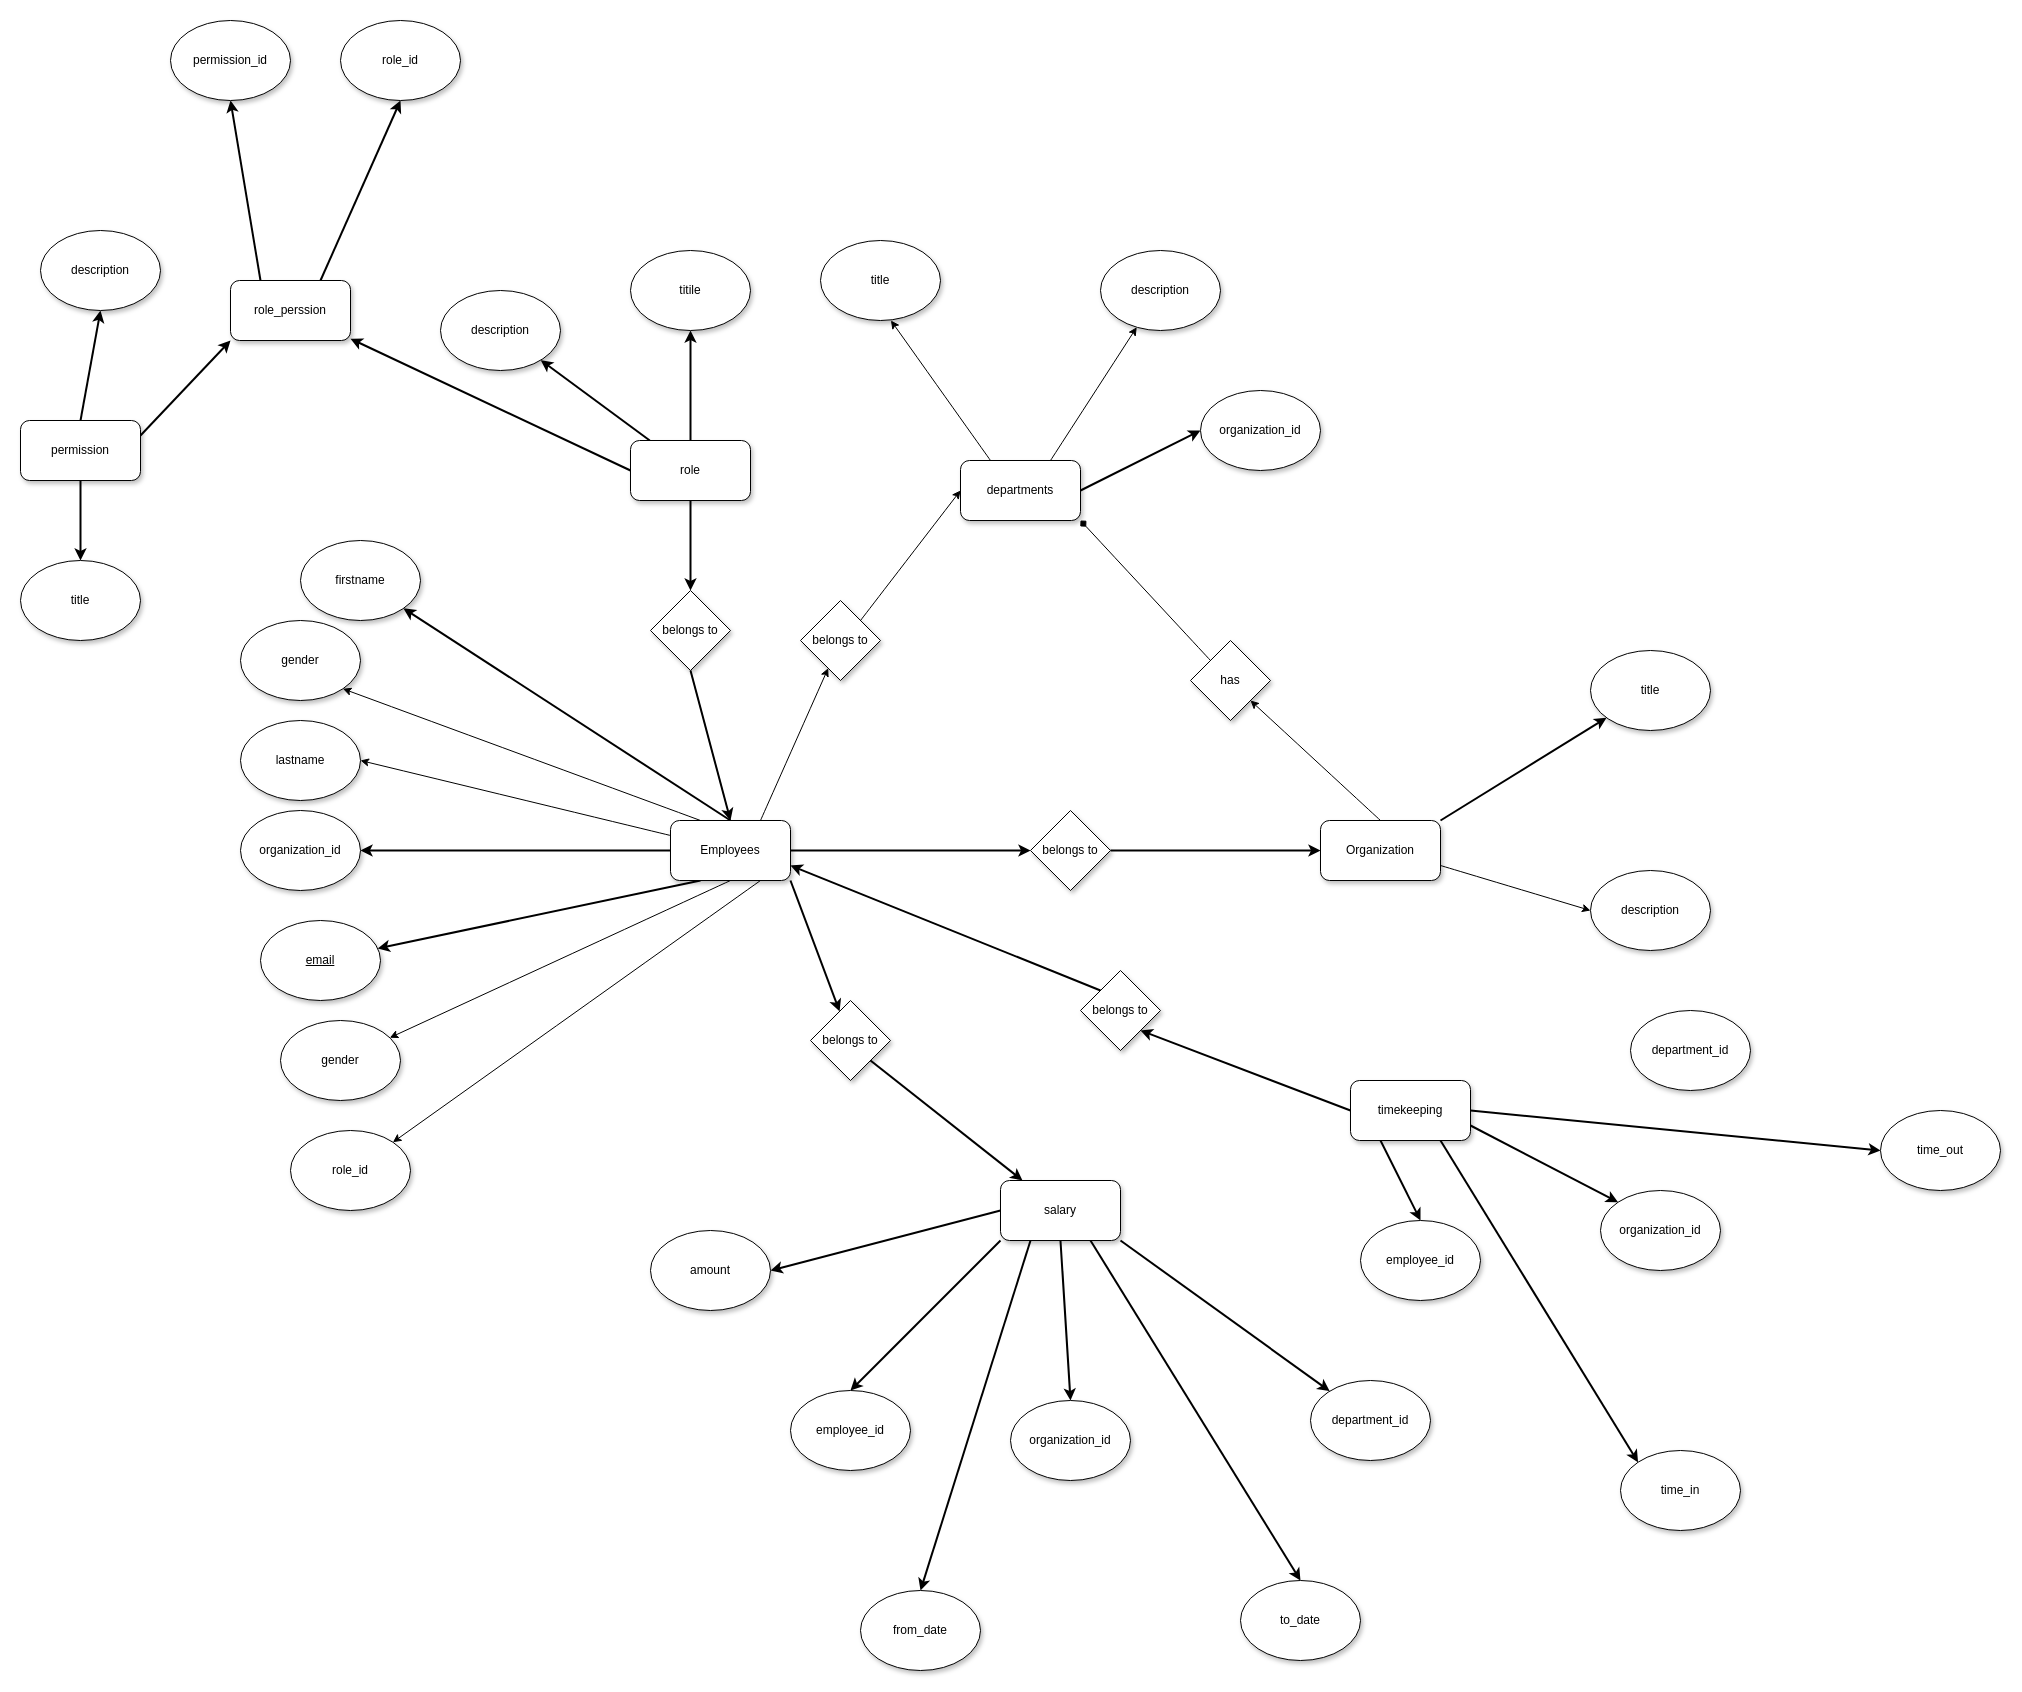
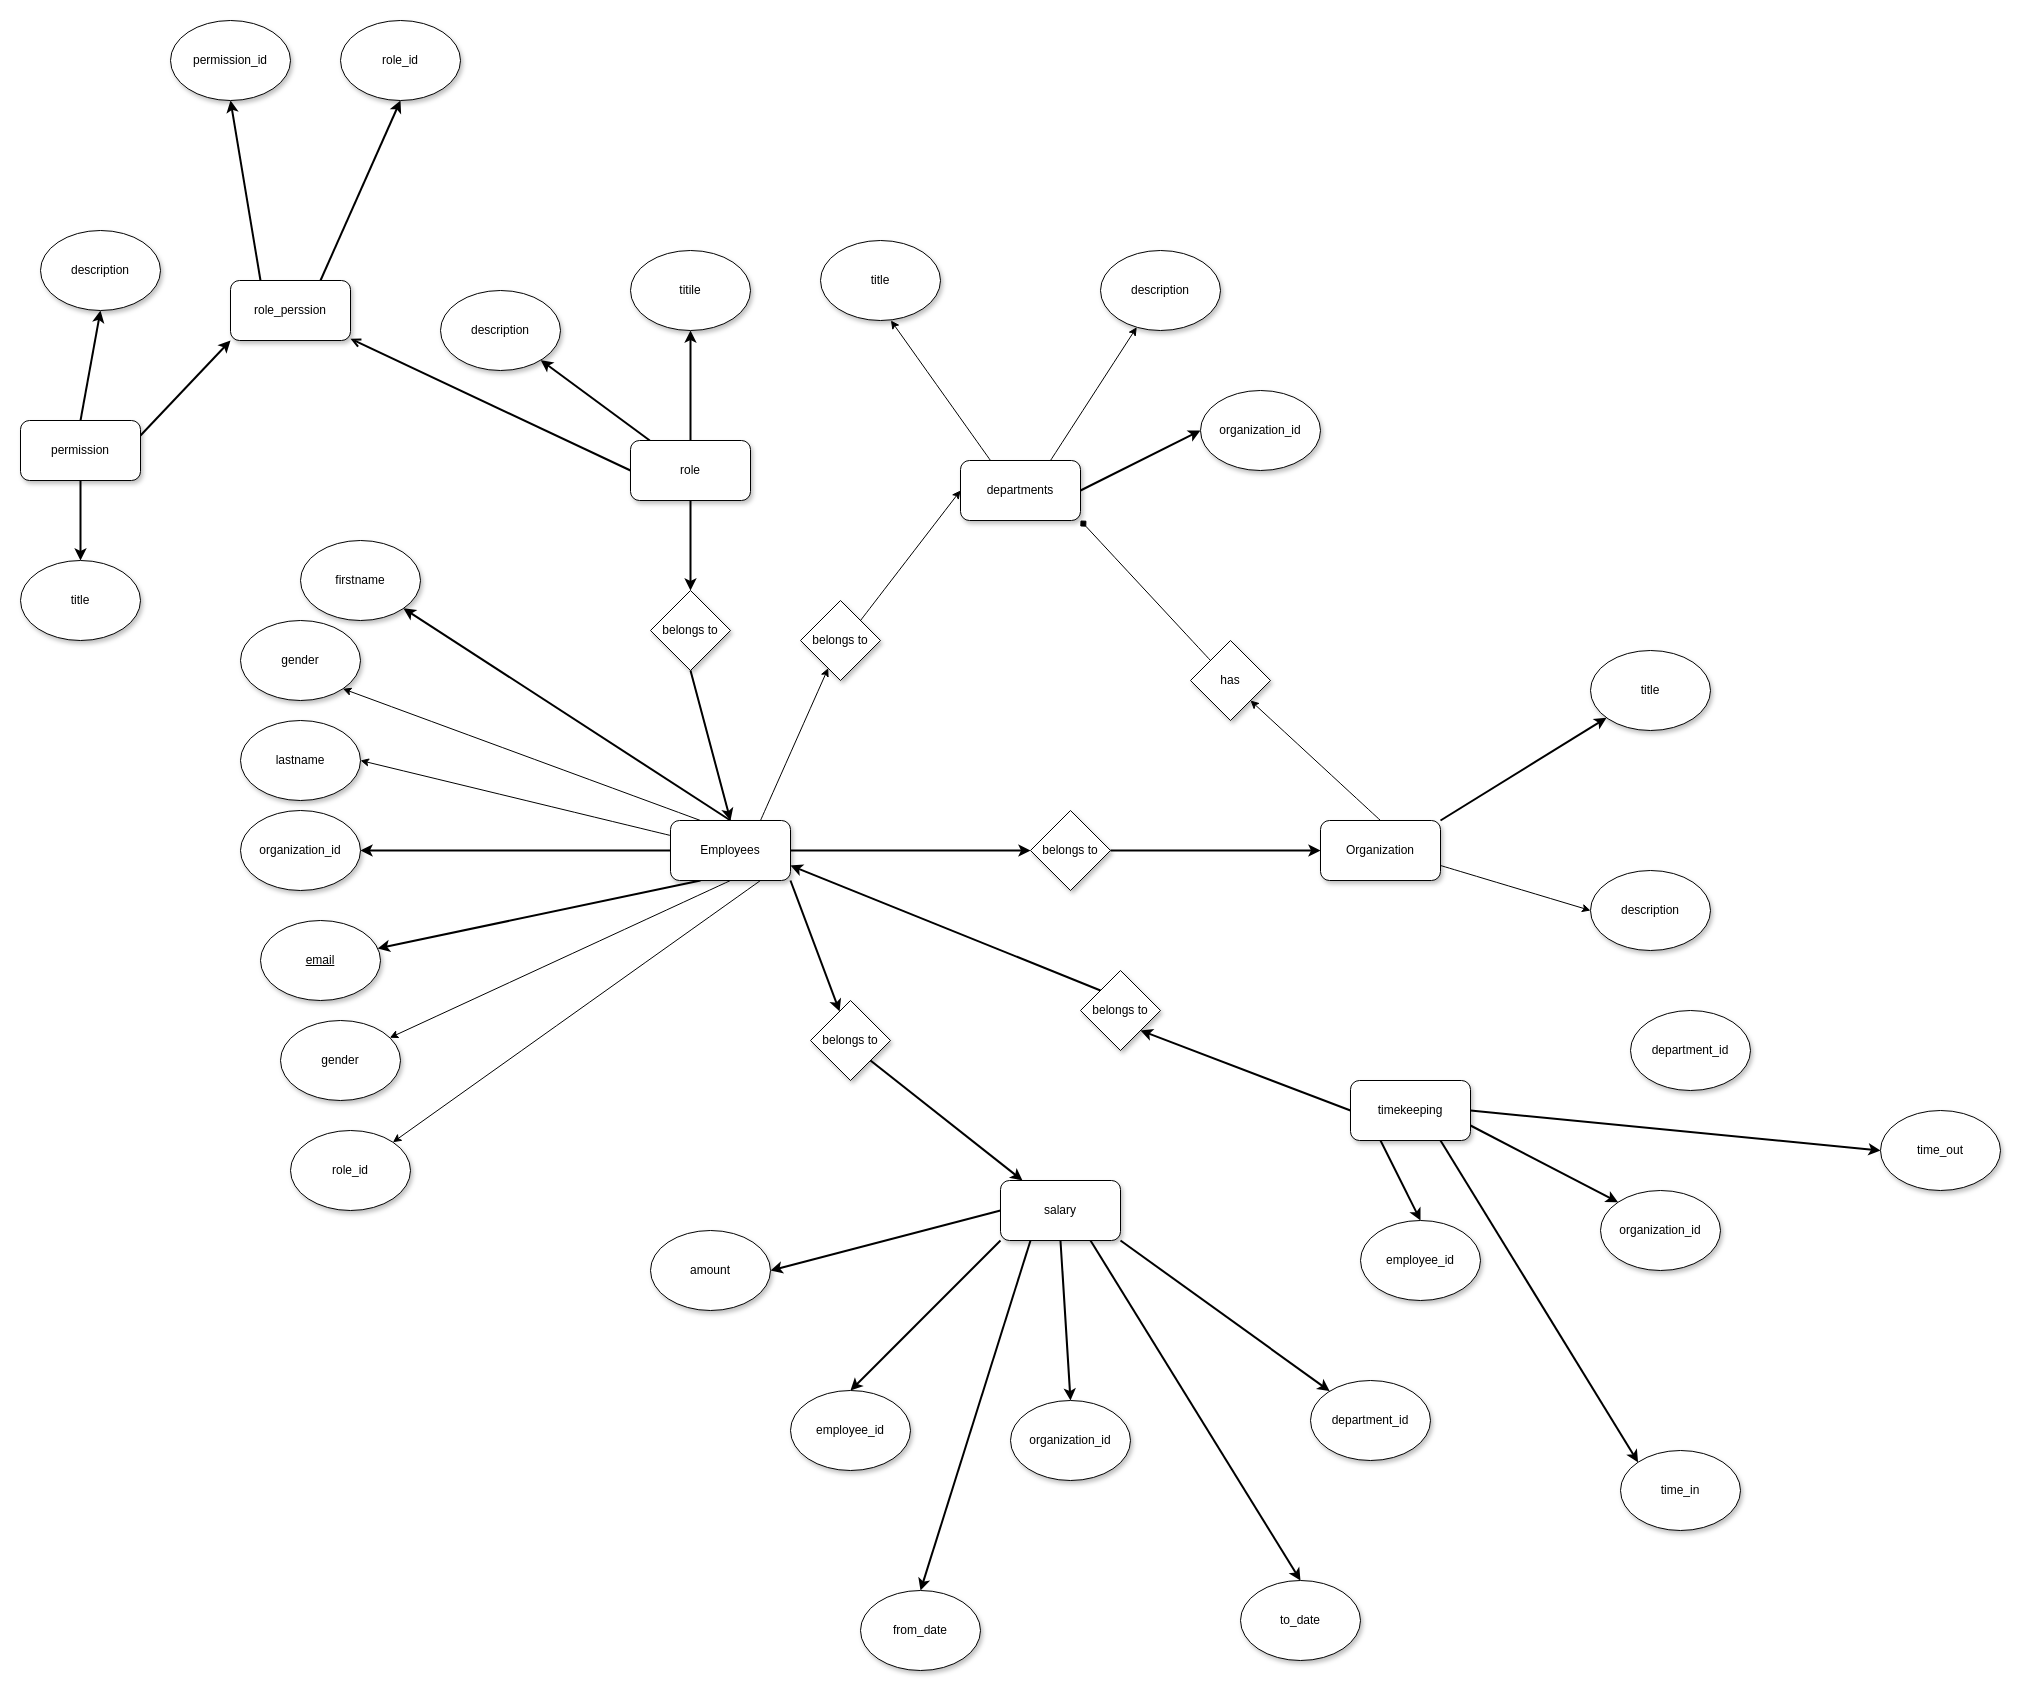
edge "role" -> "role_perssion": arrowhead classic -> open
